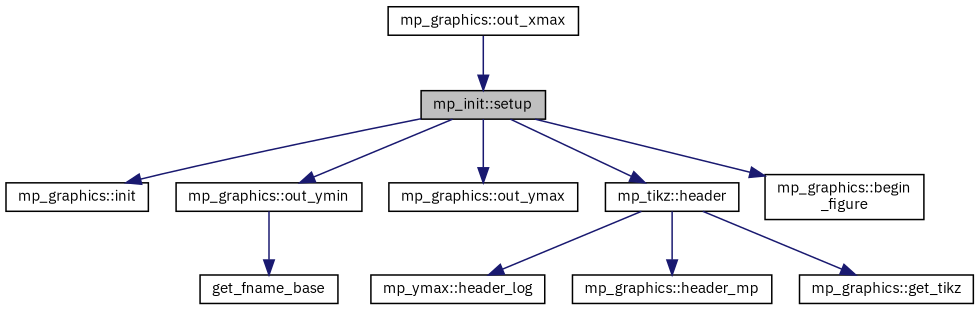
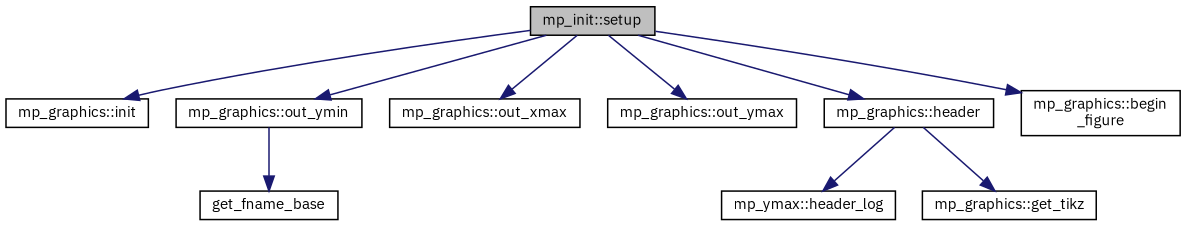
edge "mp_graphics::out_xmax" -> "mp_init::setup": reversed
node "mp_tikz::header": label "mp_tikz::header" -> "mp_graphics::header"
node "mp_graphics::header_mp": removed
